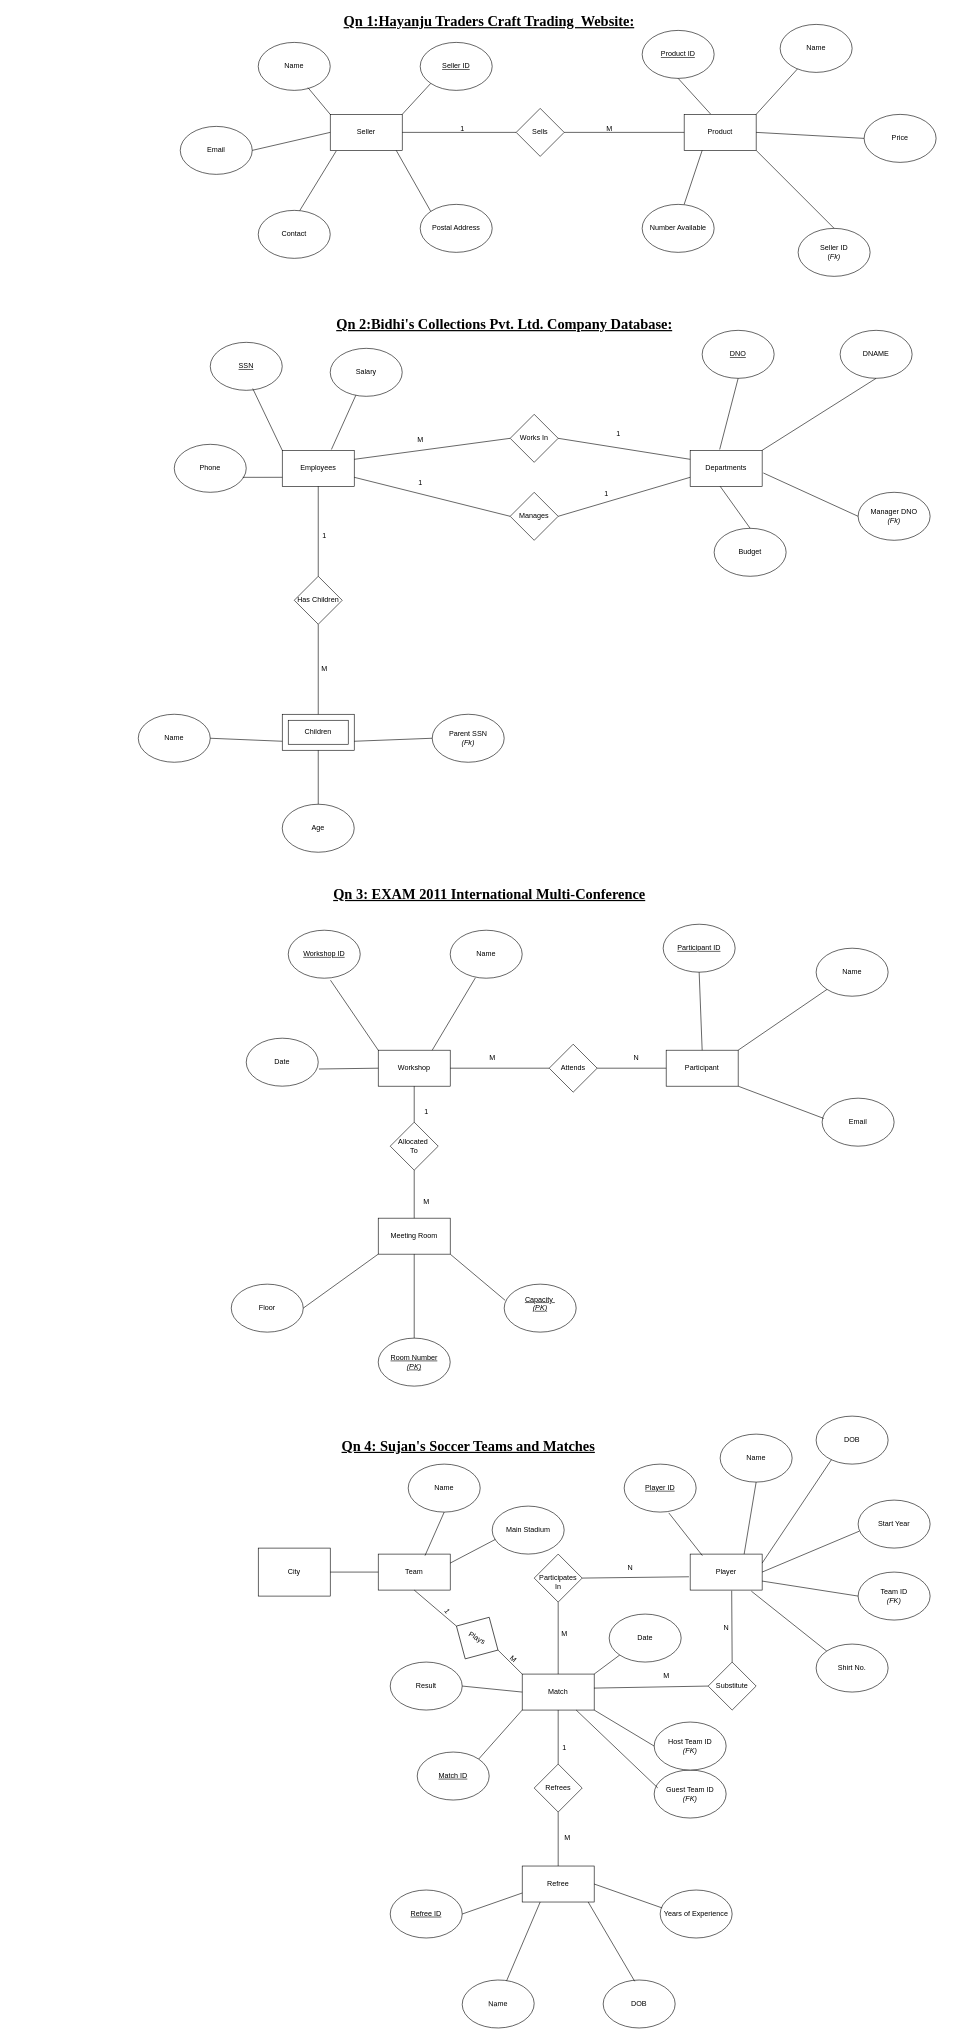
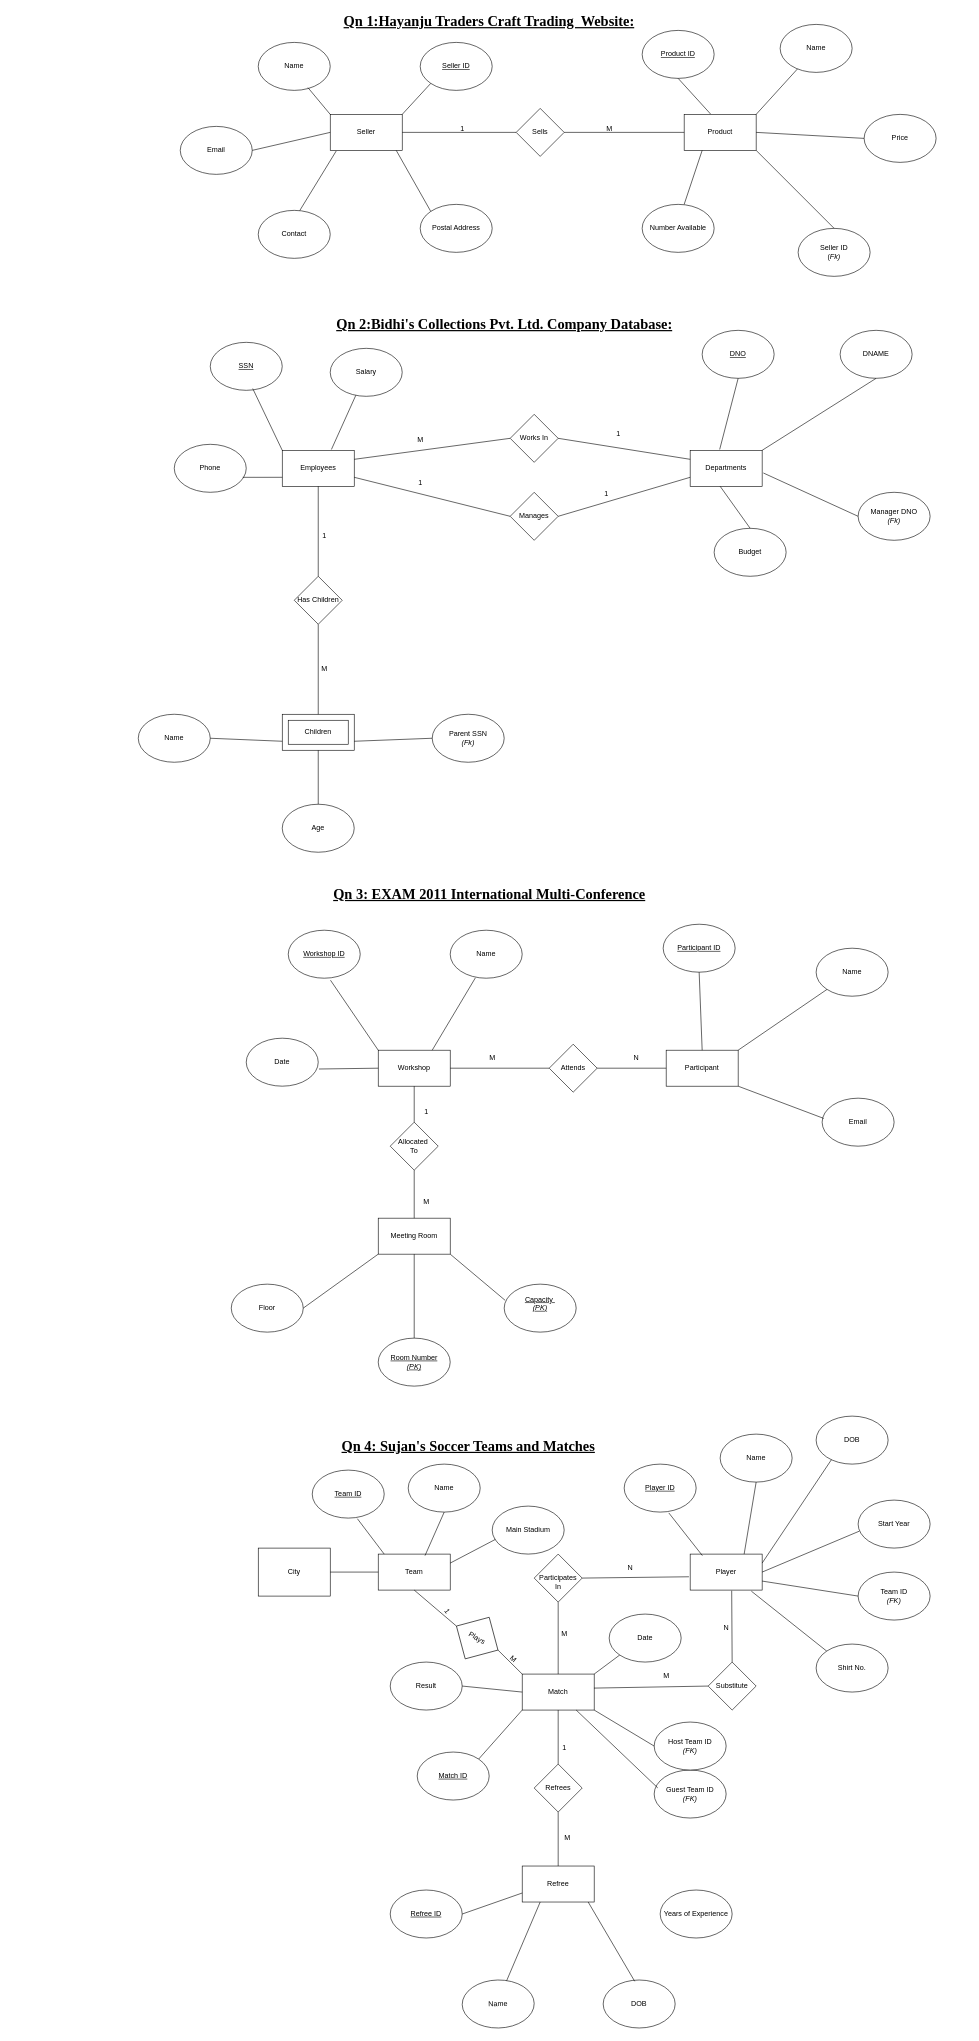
node "Team ID": added
edge "Team ID" -- "Team": added
edge "Refree" -- "Years of Experience": removed
